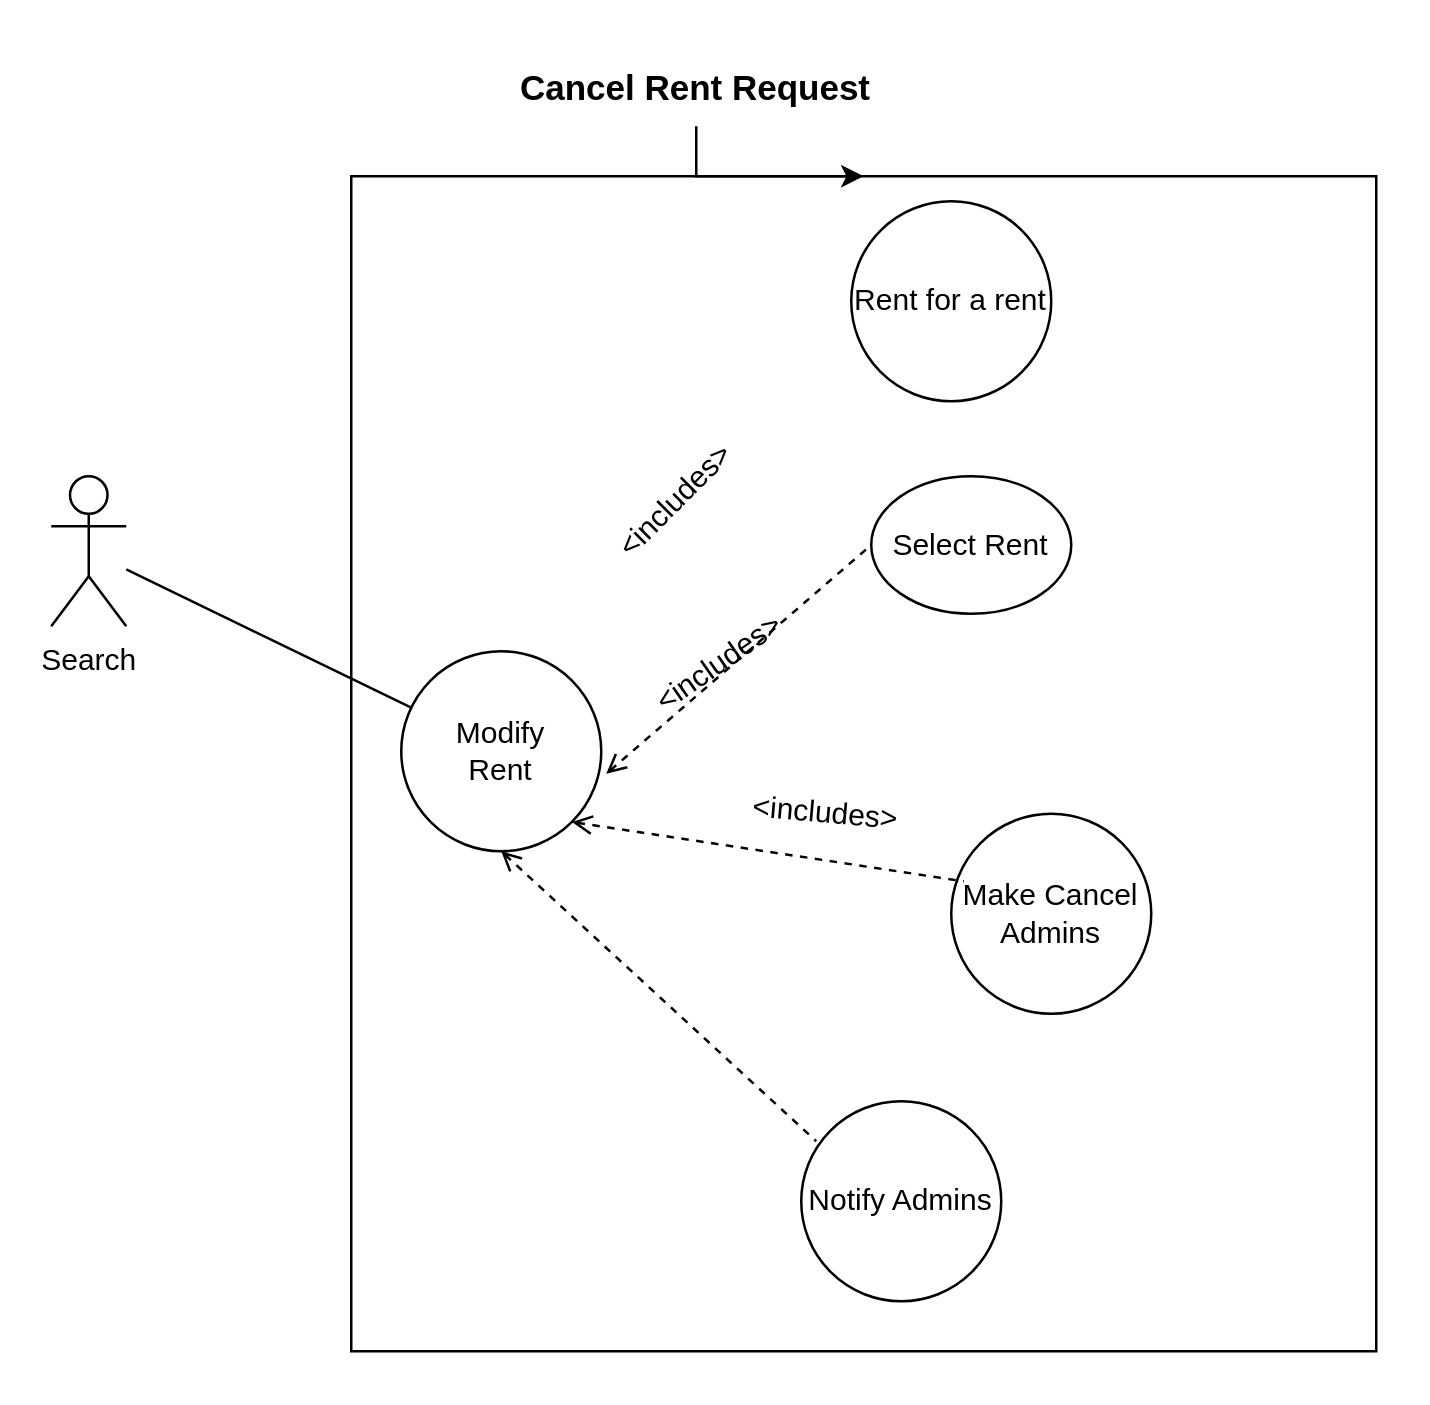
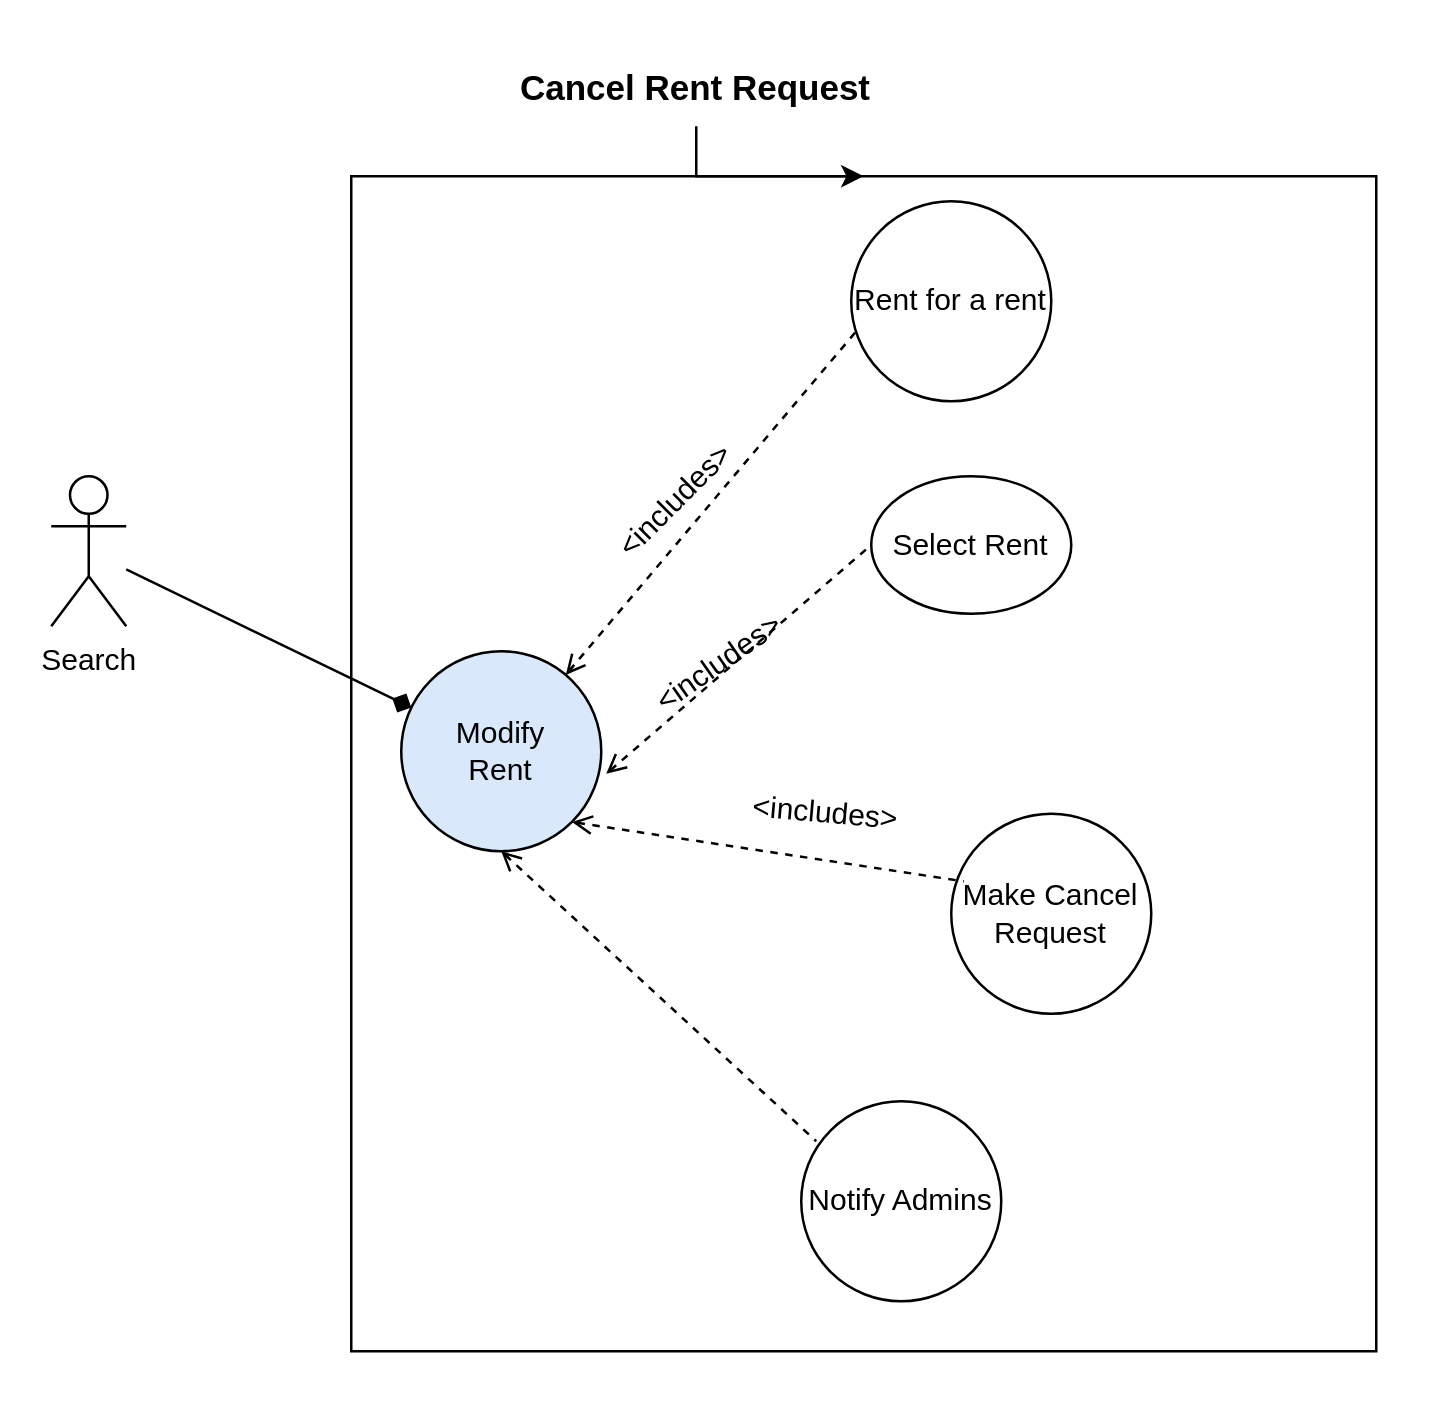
edge "Rent for a rent" -> "Modify Rent": added
edge "Search" -- "Modify Rent": arrowhead none -> diamond
node "Modify Rent": fillcolor #ffffff -> #dae8fc
node "Make Cancel Admins": label "Make Cancel Admins" -> "Make Cancel Request"
